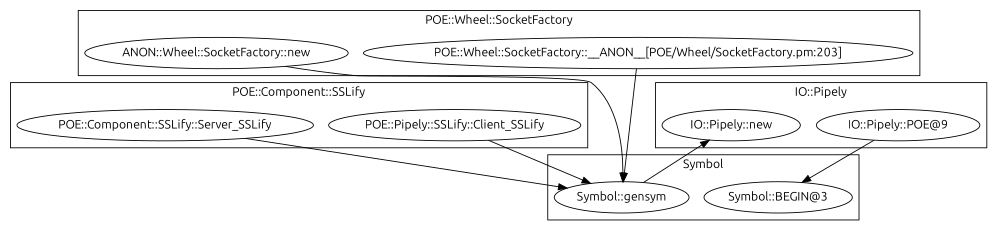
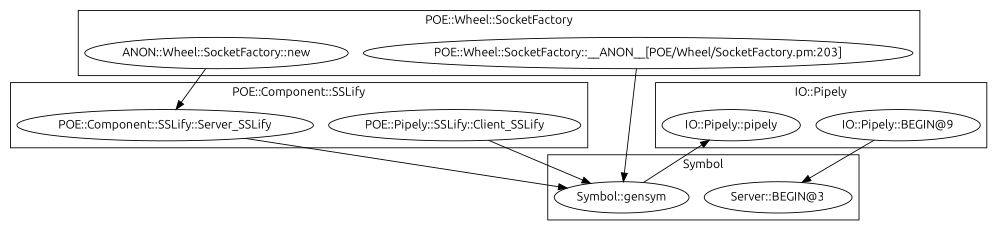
edge "ANON::Wheel::SocketFactory::new" -> "Symbol::gensym": now "ANON::Wheel::SocketFactory::new" -> "POE::Component::SSLify::Server_SSLify"
node "IO::Pipely::new": label "IO::Pipely::new" -> "IO::Pipely::pipely"
node "IO::Pipely::POE@9": label "IO::Pipely::POE@9" -> "IO::Pipely::BEGIN@9"
node "Symbol::BEGIN@3": label "Symbol::BEGIN@3" -> "Server::BEGIN@3"
